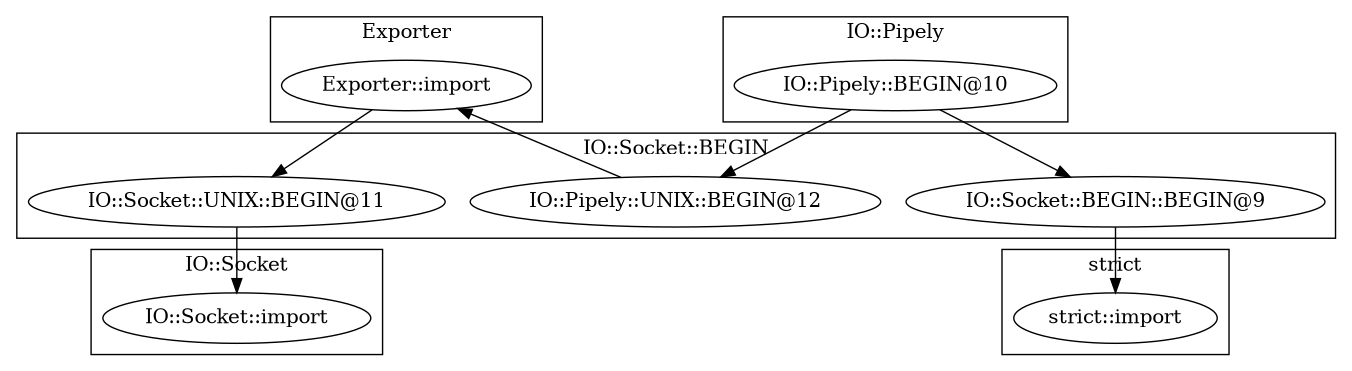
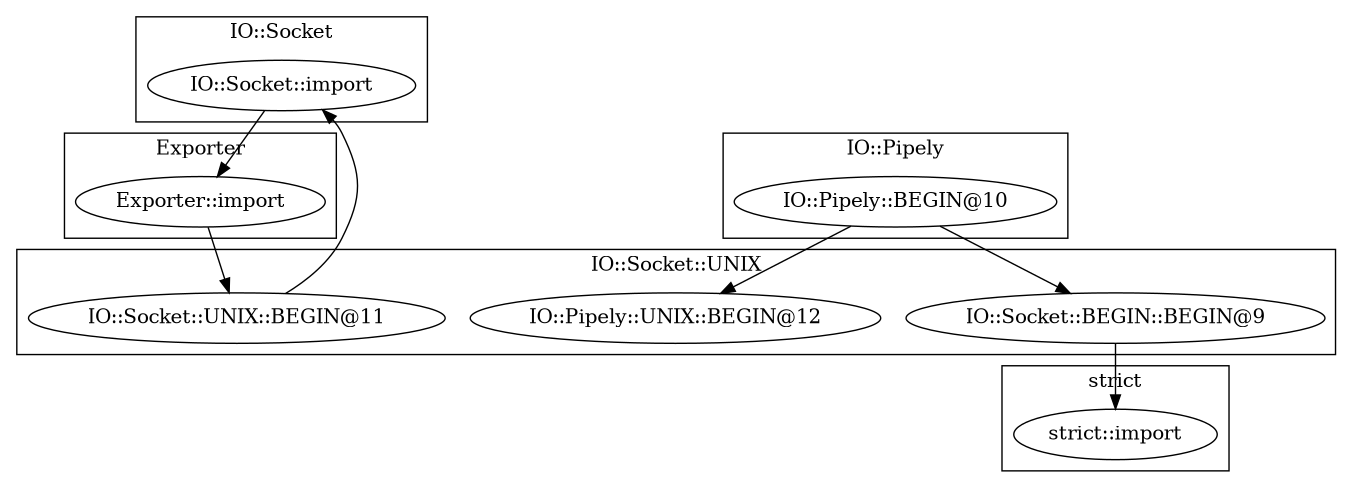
edge "IO::Pipely::UNIX::BEGIN@12" -> "Exporter::import": now "IO::Socket::import" -> "Exporter::import"
cluster "IO::Socket::BEGIN": label "IO::Socket::BEGIN" -> "IO::Socket::UNIX"
